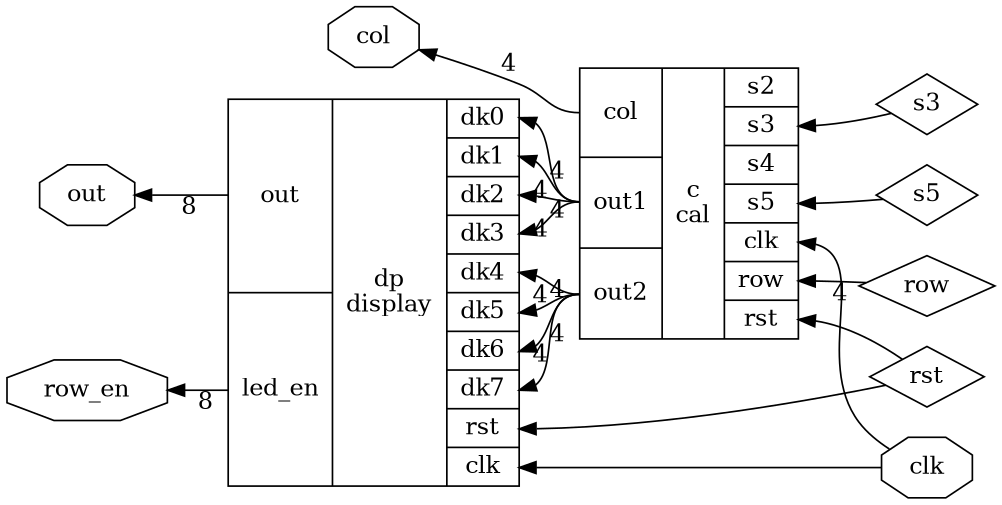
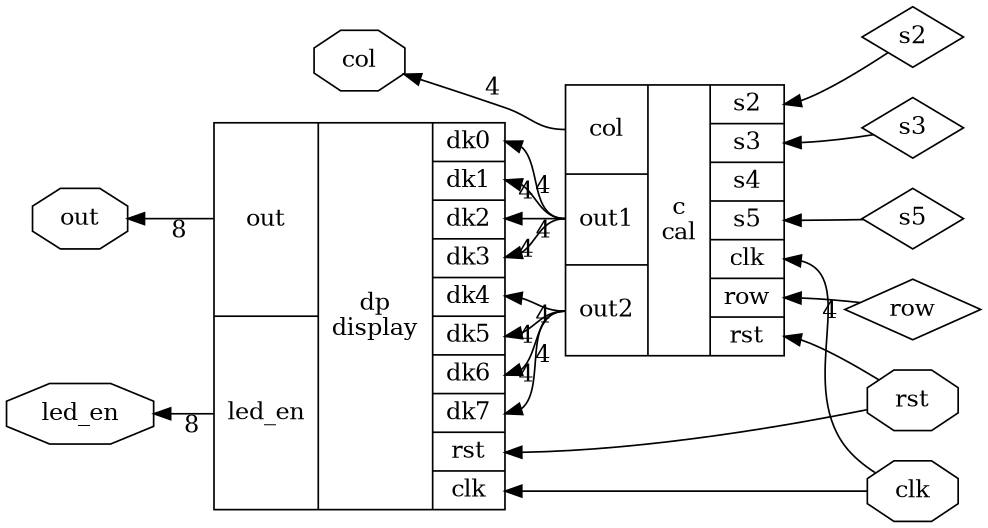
node "s2": added
node "rst": shape diamond -> octagon
node "row_en": label "row_en" -> "led_en"
